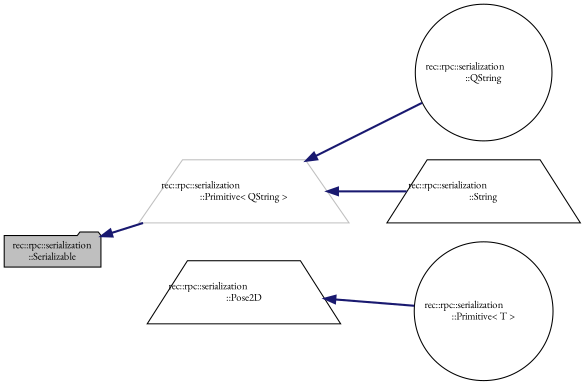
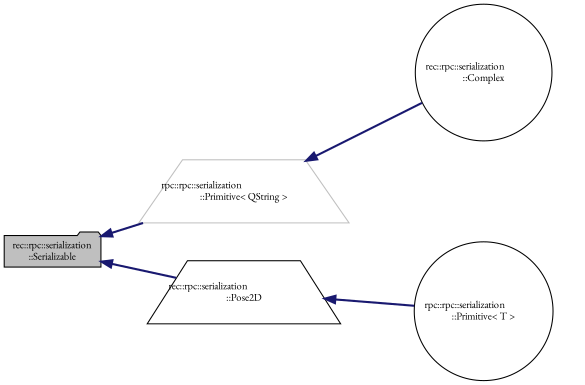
node "rec::rpc::serialization ::QString": label "rec::rpc::serialization ::QString" -> "rec::rpc::serialization ::Complex"
node "rec::rpc::serialization ::Primitive< QString >": label "rec::rpc::serialization ::Primitive< QString >" -> "rpc::rpc::serialization ::Primitive< QString >"
node "rec::rpc::serialization ::String": removed
edge "rec::rpc::serialization ::Pose2D" -> "rec::rpc::serialization ::Serializable": added
node "rec::rpc::serialization ::Primitive< T >": label "rec::rpc::serialization ::Primitive< T >" -> "rpc::rpc::serialization ::Primitive< T >"
